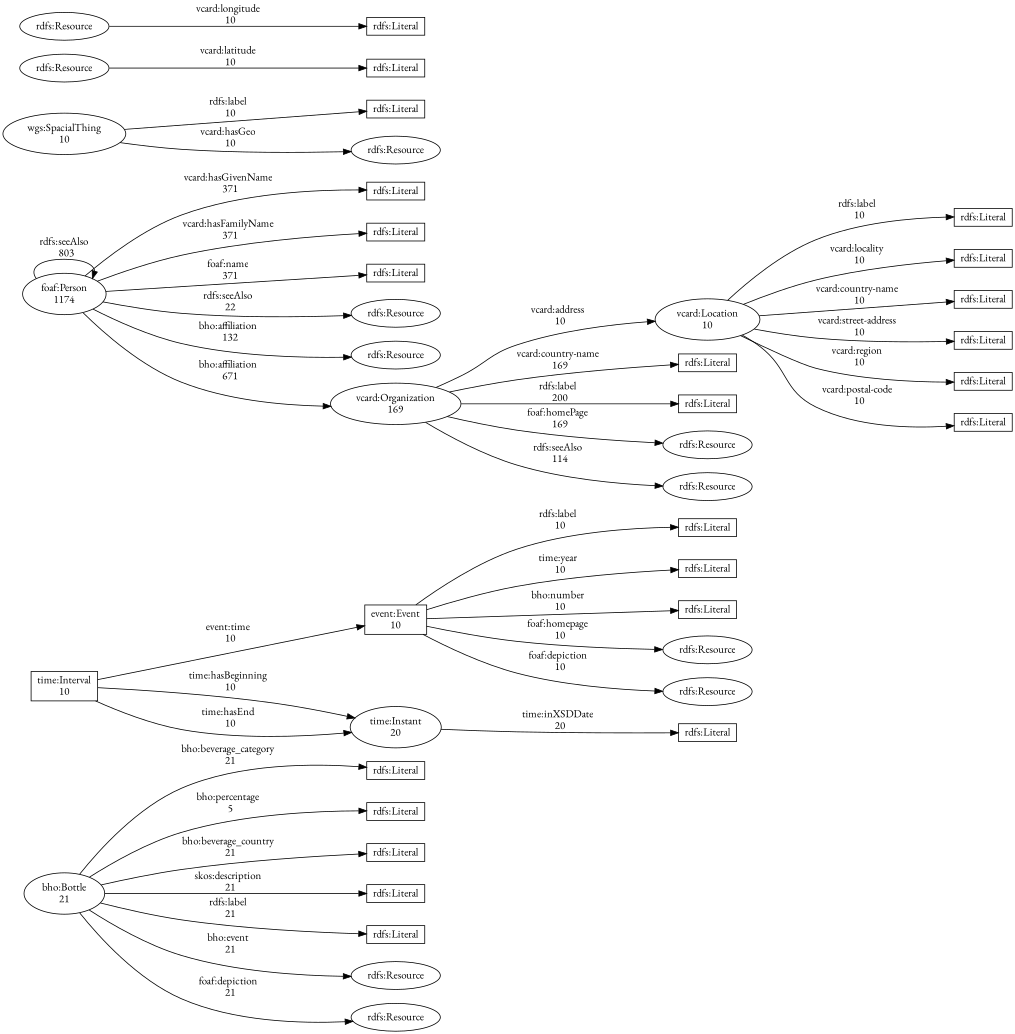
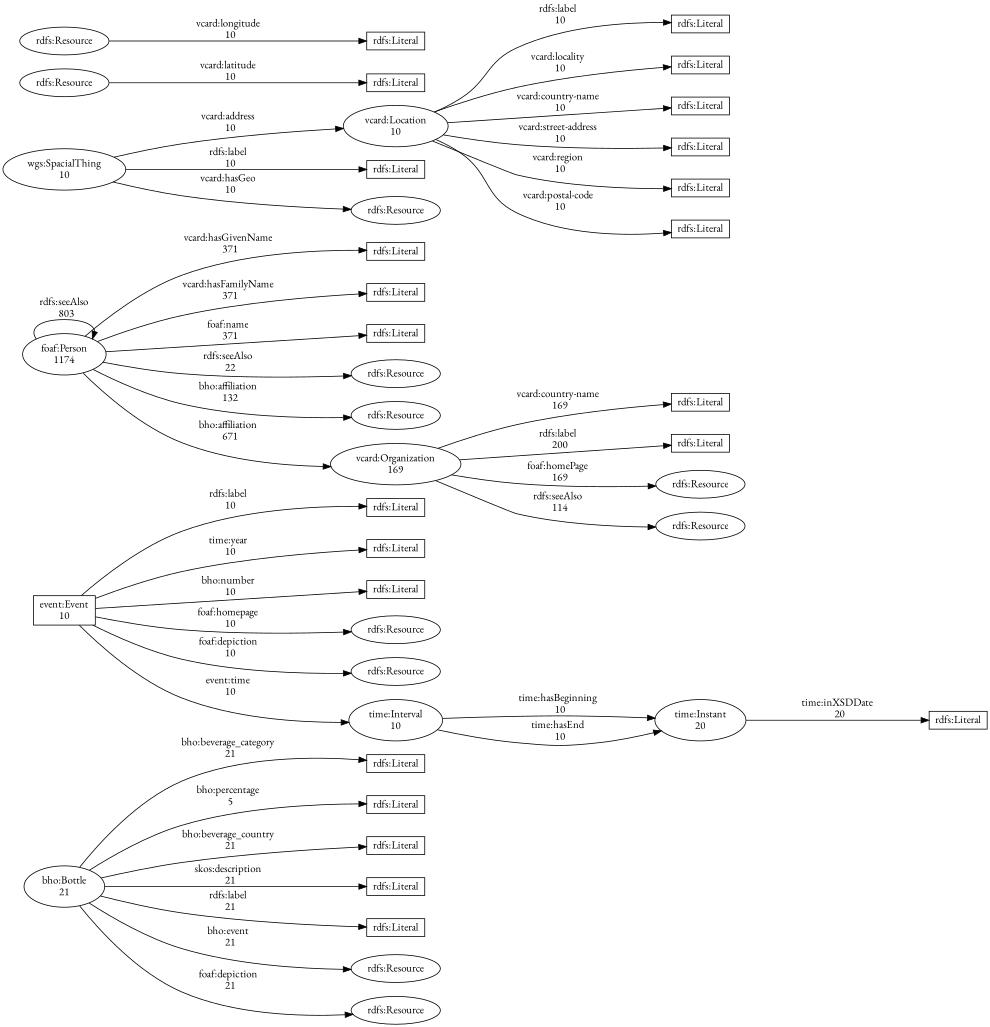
edge "vcard:Organization 169" -> "vcard:Location 10": now "wgs:SpacialThing 10" -> "vcard:Location 10"
edge "time:Interval 10" -> "event:Event 10": reversed
node "time:Interval 10": shape box -> ellipse
